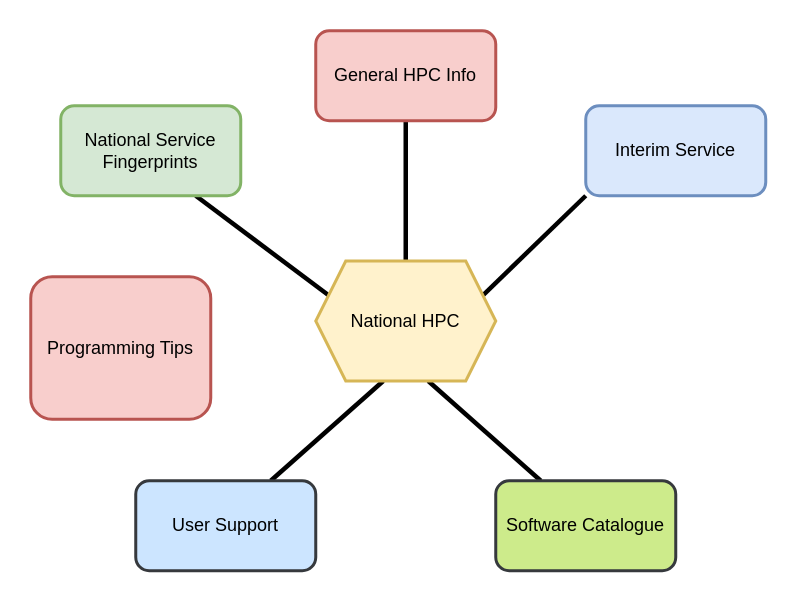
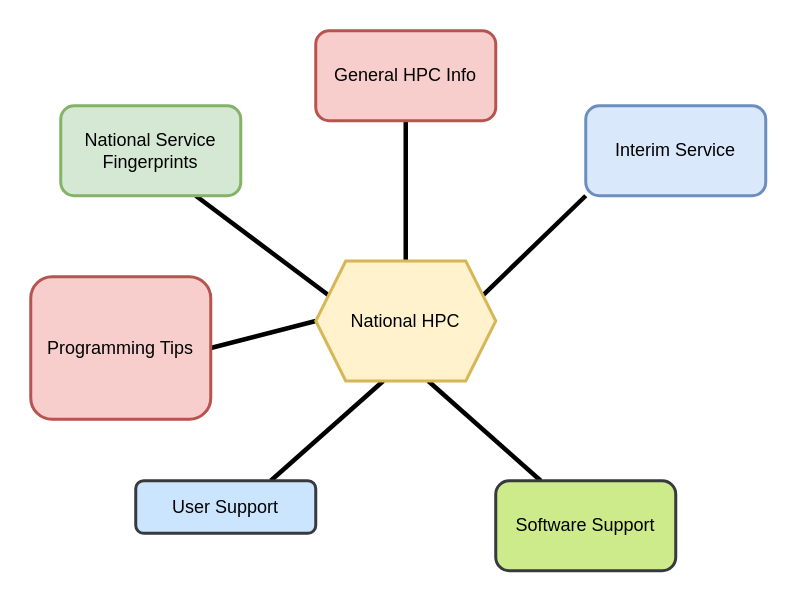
edge "National HPC" -- "Programming Tips": added
node "User Support": size 180x90 -> 180x53
node "Software Catalogue": label "Software Catalogue" -> "Software Support"
